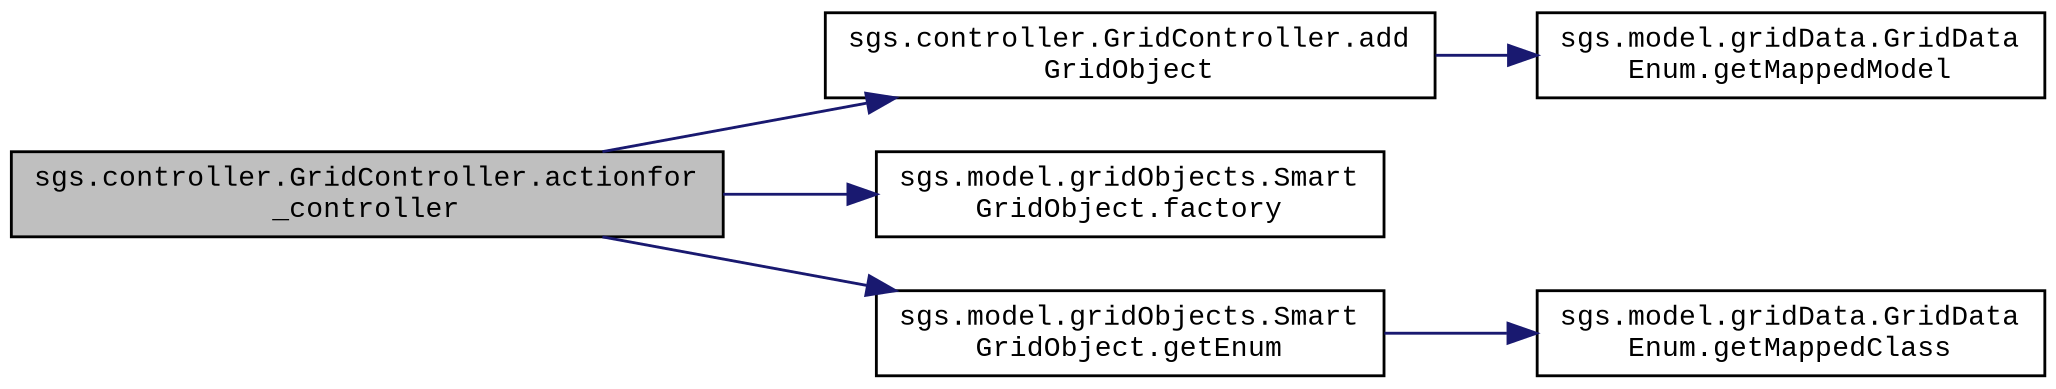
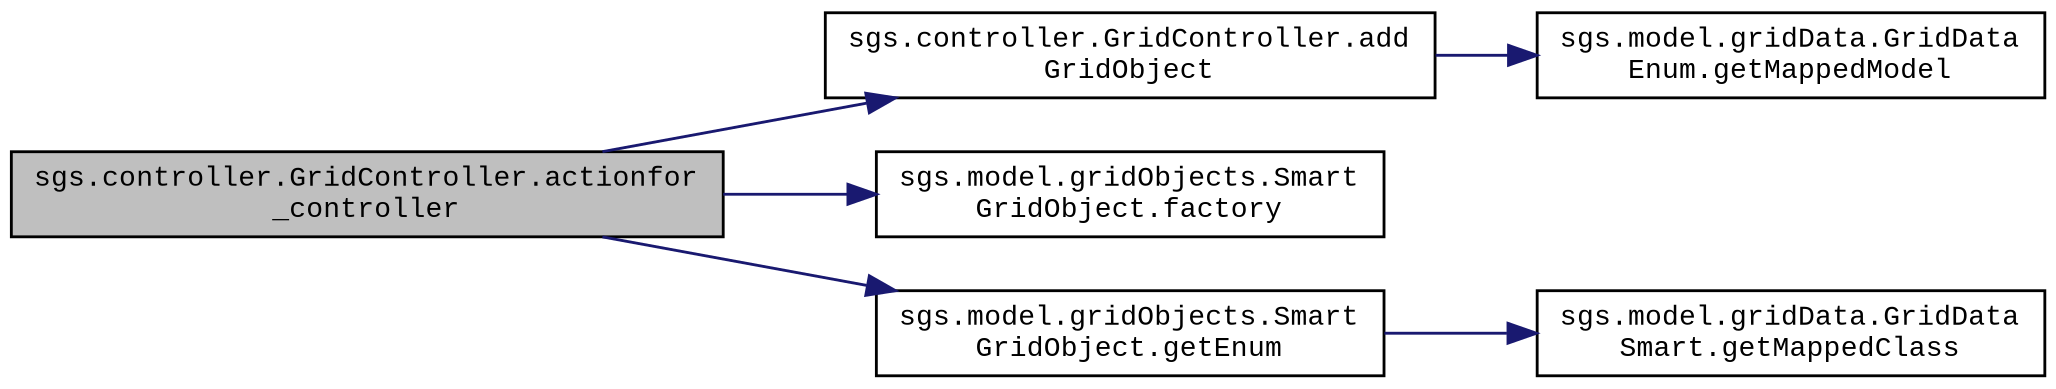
node "sgs.model.gridData.GridData Enum.getMappedClass": label "sgs.model.gridData.GridData Enum.getMappedClass" -> "sgs.model.gridData.GridData Smart.getMappedClass"
